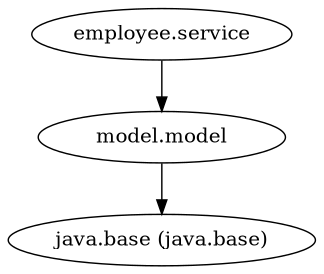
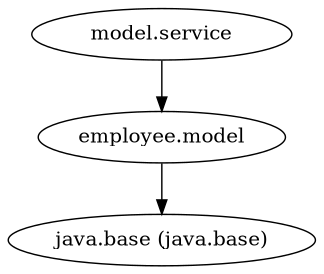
node "employee.service": label "employee.service" -> "model.service"
node "model.model": label "model.model" -> "employee.model"
